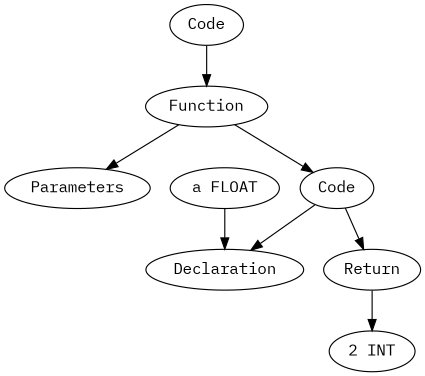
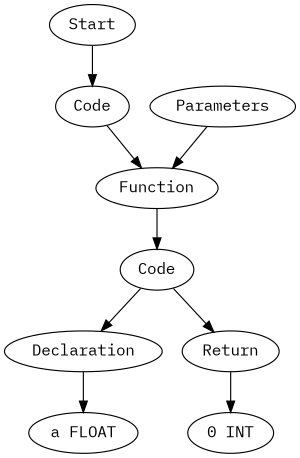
node "Start": added
edge "Function" -> "Parameters": reversed
edge "a FLOAT" -> "Declaration": reversed
node "2 INT": label "2 INT" -> "0 INT"
